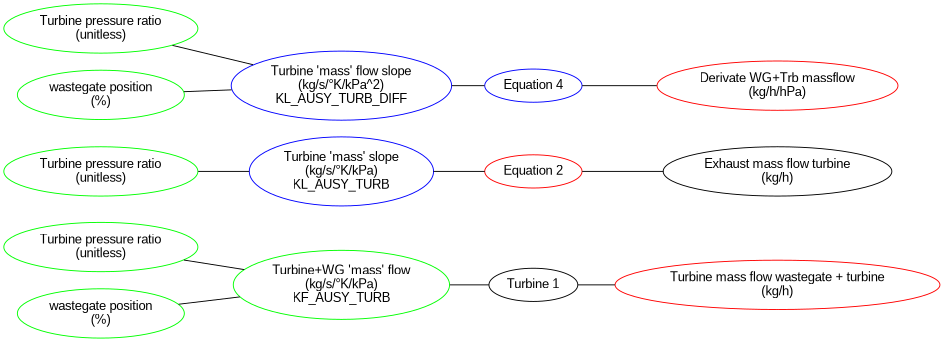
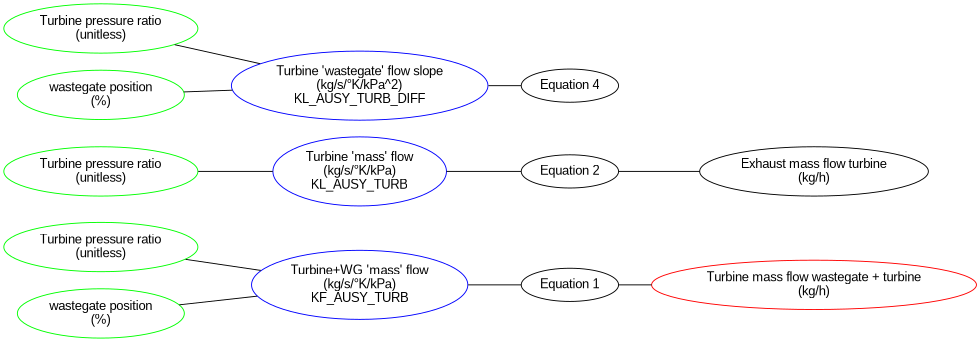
node "Turbine 'mass' flow slope (kg/s/°K/kPa^2) KL_AUSY_TURB_DIFF": label "Turbine 'mass' flow slope (kg/s/°K/kPa^2) KL_AUSY_TURB_DIFF" -> "Turbine 'wastegate' flow slope (kg/s/°K/kPa^2) KL_AUSY_TURB_DIFF"
node "Equation 4": color blue -> black
node "Derivate WG+Trb massflow (kg/h/hPa)": removed
node "Turbine 'mass' slope (kg/s/°K/kPa) KL_AUSY_TURB": label "Turbine 'mass' slope (kg/s/°K/kPa) KL_AUSY_TURB" -> "Turbine 'mass' flow (kg/s/°K/kPa) KL_AUSY_TURB"
node "Equation 2": color red -> black
node "Turbine+WG 'mass' flow (kg/s/°K/kPa) KF_AUSY_TURB": color green -> blue
node "Turbine 1": label "Turbine 1" -> "Equation 1"
